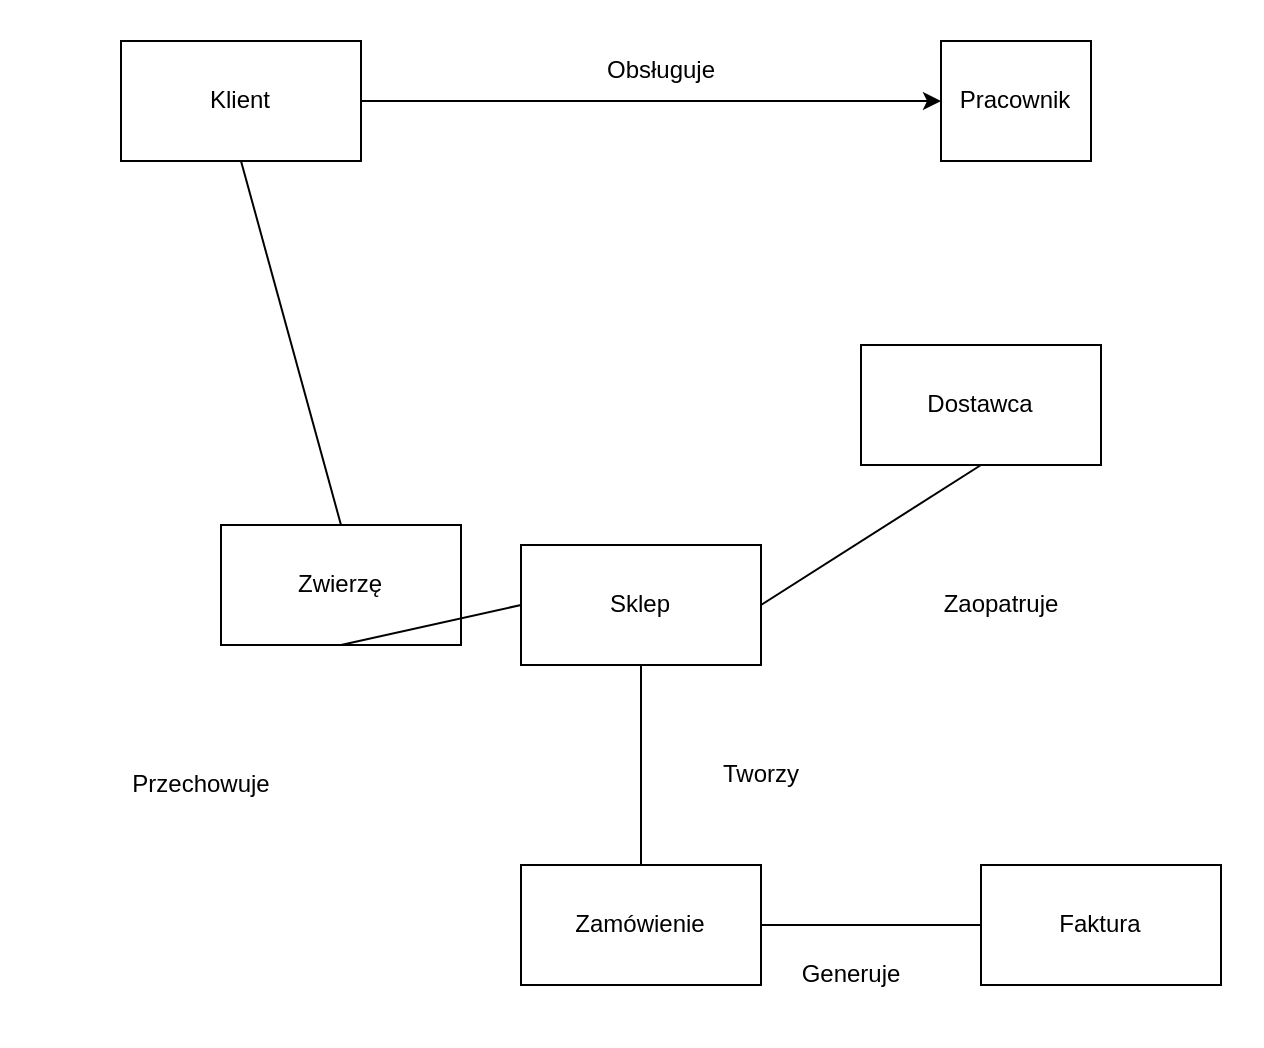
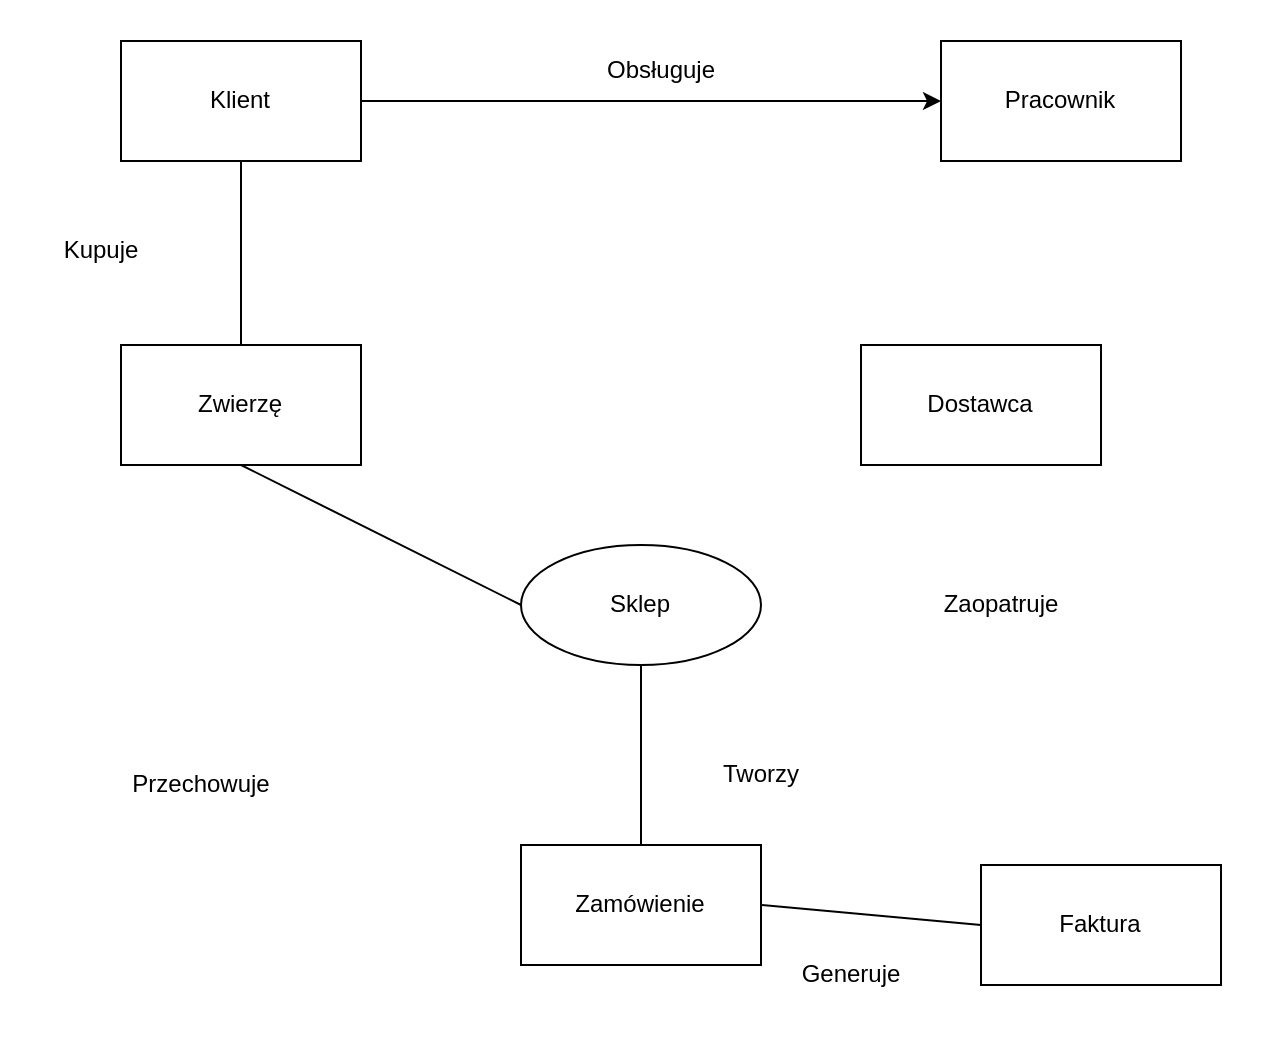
node "Pracownik": size 150x120 -> 240x120
node "Kupuje": added
edge "Dostawca" -- "Sklep": removed
node "Zwierzę": moved (341, 585) -> (241, 405)
node "Sklep": shape rectangle -> ellipse
node "Zamówienie": moved (641, 925) -> (641, 905)
